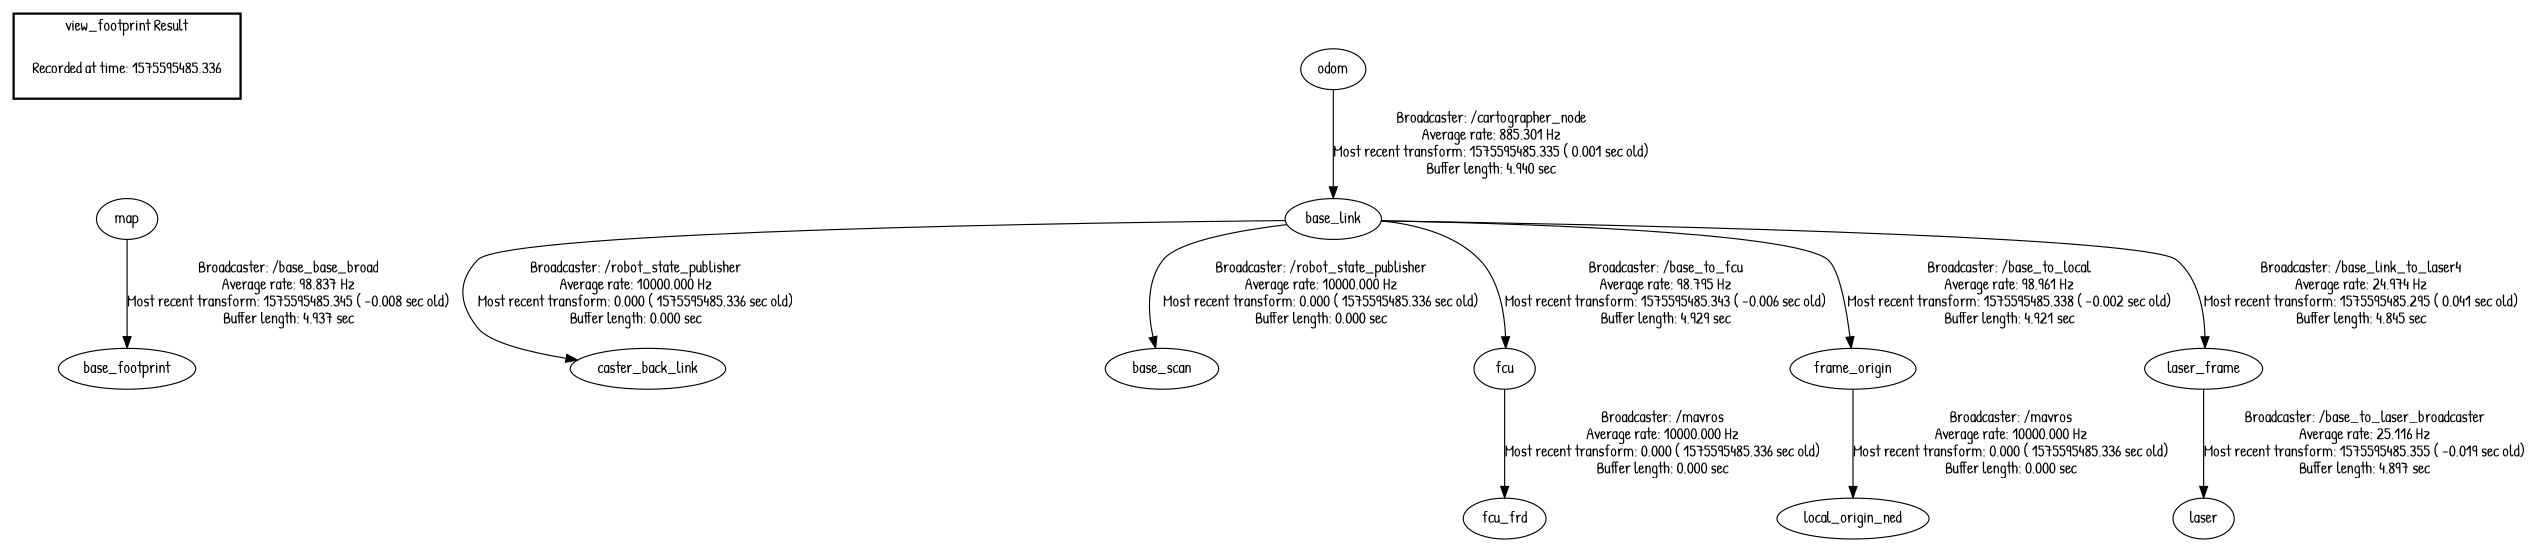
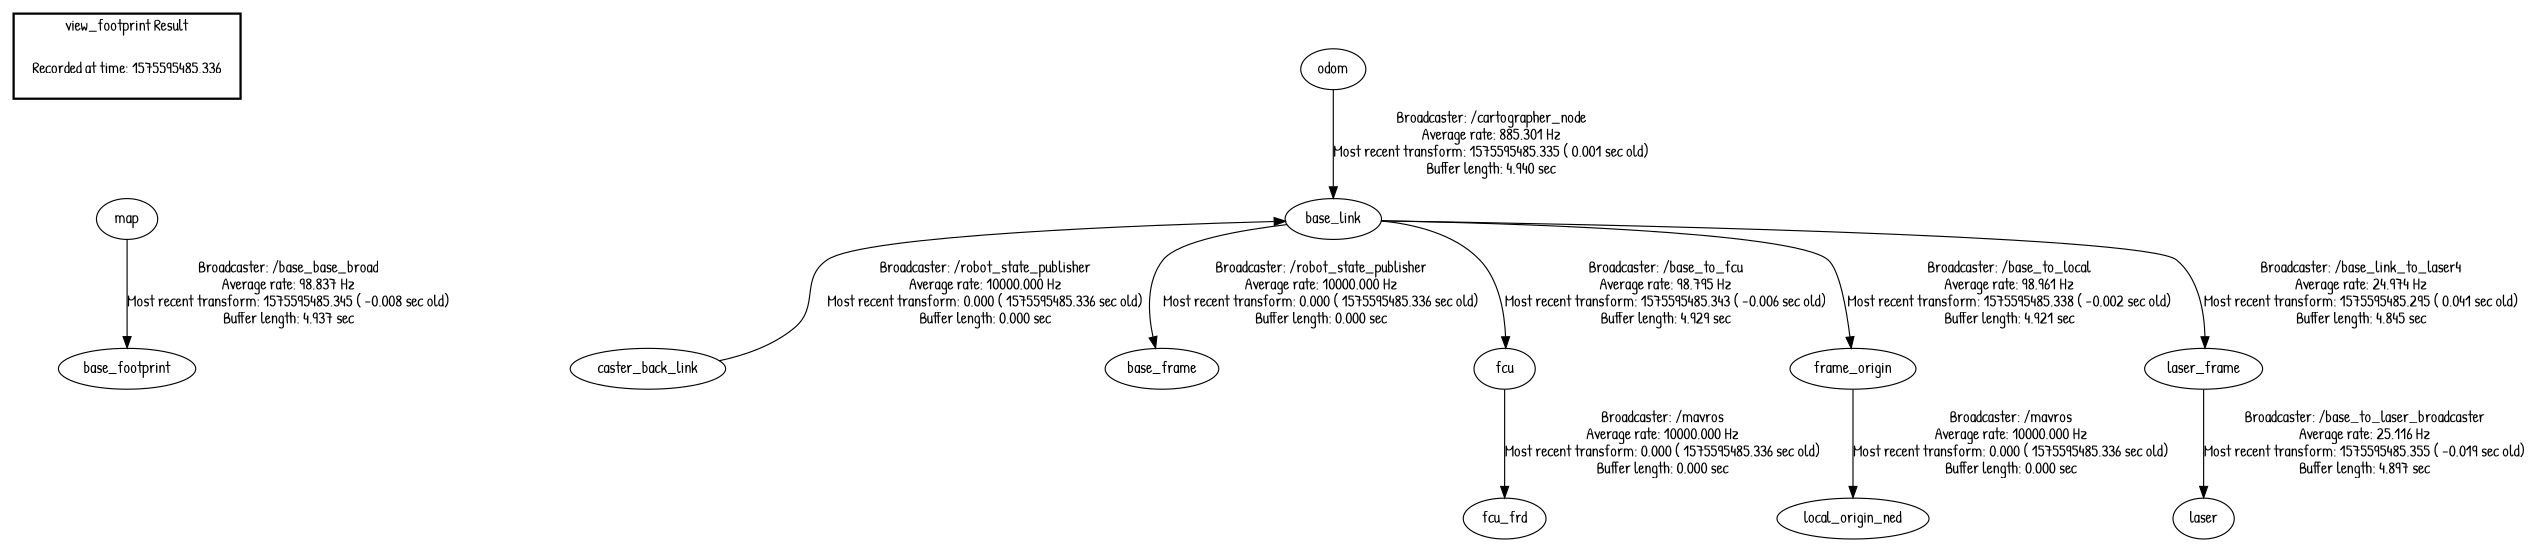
edge "base_link" -> "caster_back_link": reversed
node "base_scan": label "base_scan" -> "base_frame"
